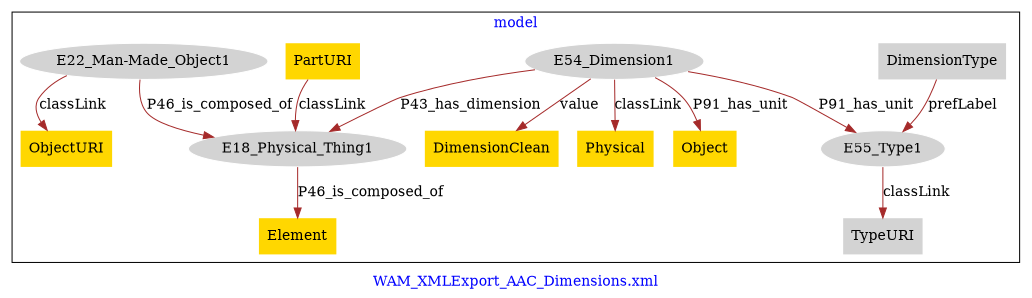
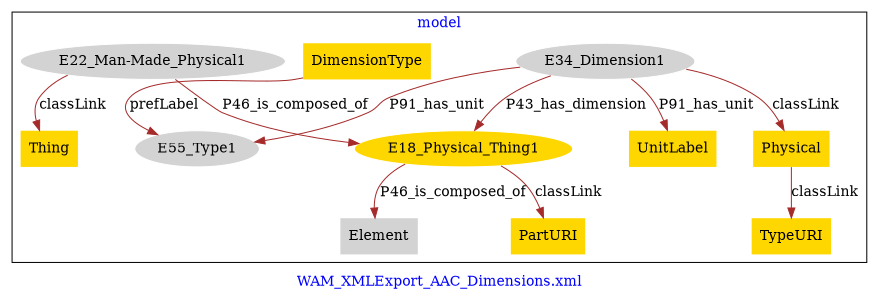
node "E22_Man-Made_Object1": label "E22_Man-Made_Object1" -> "E22_Man-Made_Physical1"
node "E54_Dimension1": label "E54_Dimension1" -> "E34_Dimension1"
node "DimensionType": fillcolor lightgray -> gold
edge "PartURI" -> "E18_Physical_Thing1": reversed
node "ObjectURI": label "ObjectURI" -> "Thing"
node "E18_Physical_Thing1": fillcolor lightgray -> gold
node "DimensionClean": removed
node "Object": label "Object" -> "UnitLabel"
edge "E55_Type1" -> "TypeURI": now "Physical" -> "TypeURI"
node "Element": fillcolor gold -> lightgray
node "TypeURI": fillcolor lightgray -> gold
